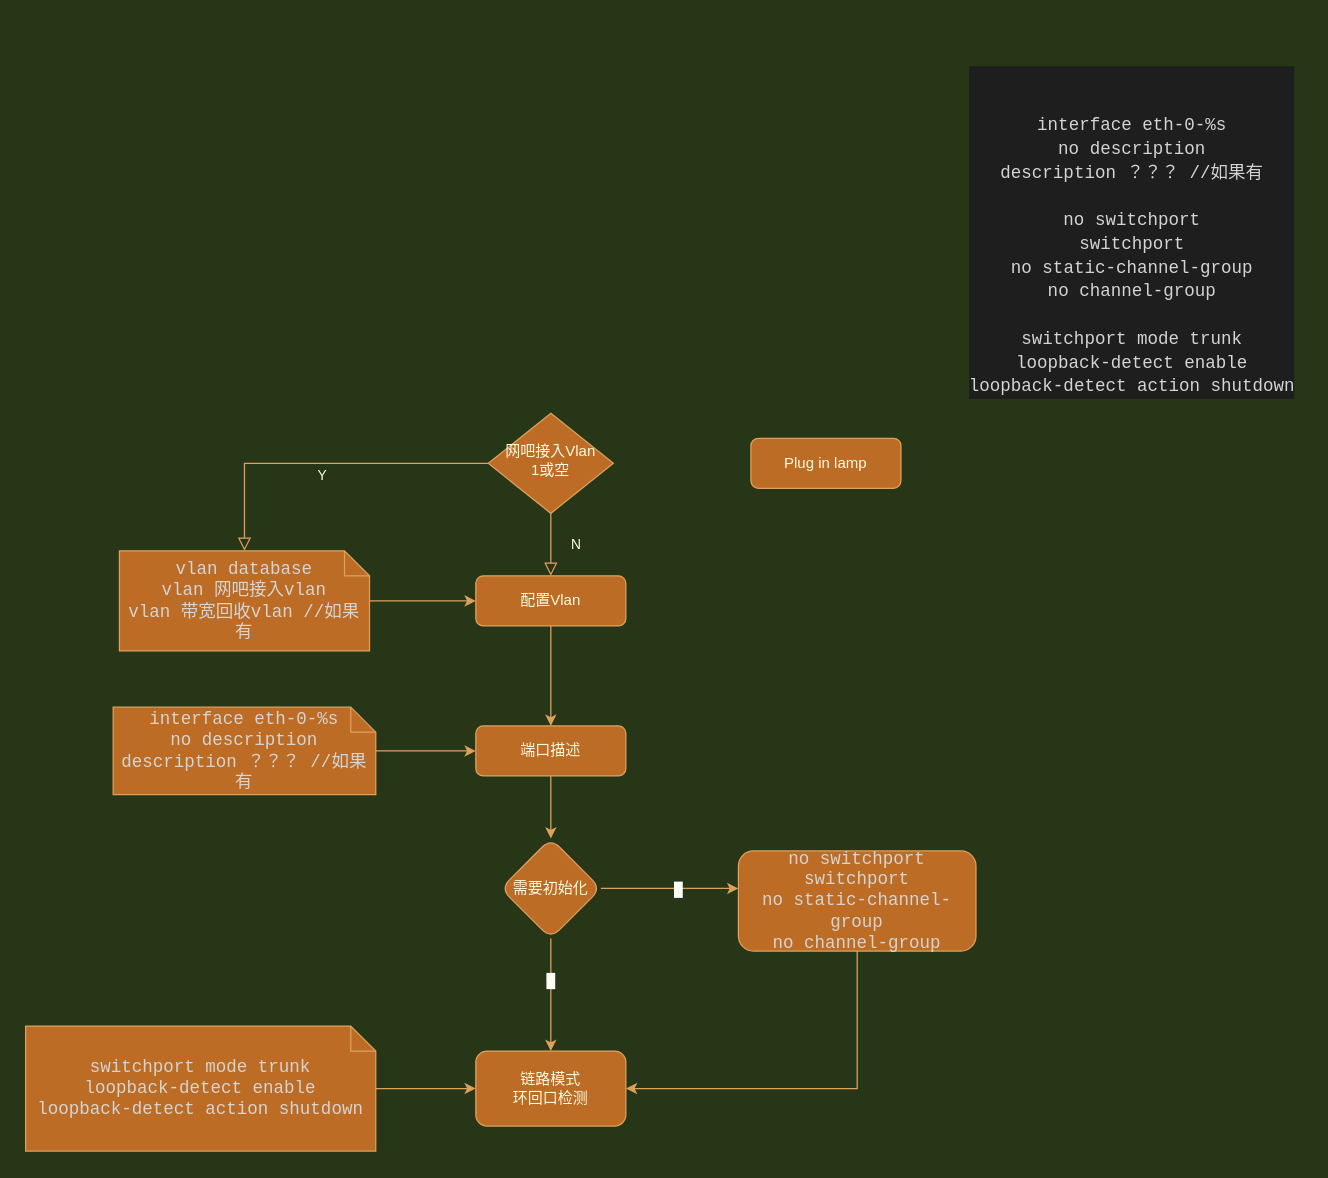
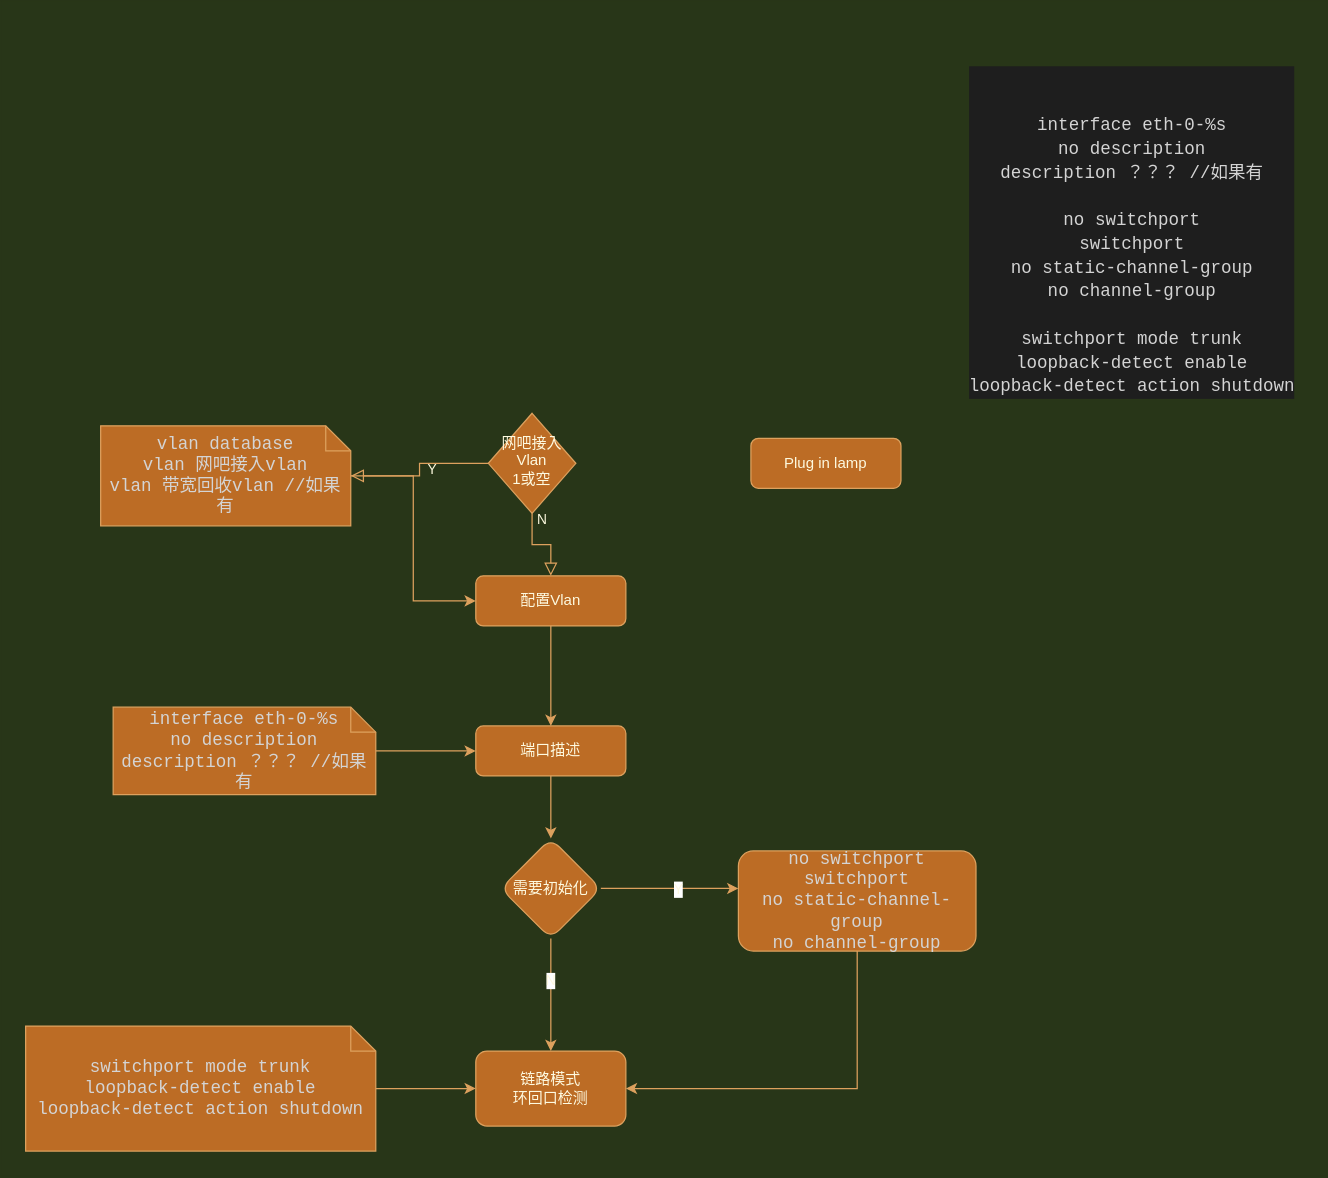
node "网吧接入Vlan 1或空": size 125x100 -> 88x100
node "vlan database vlan 网吧接入vlan vlan 带宽回收vlan //如果有": moved (244, 601) -> (226, 476)
